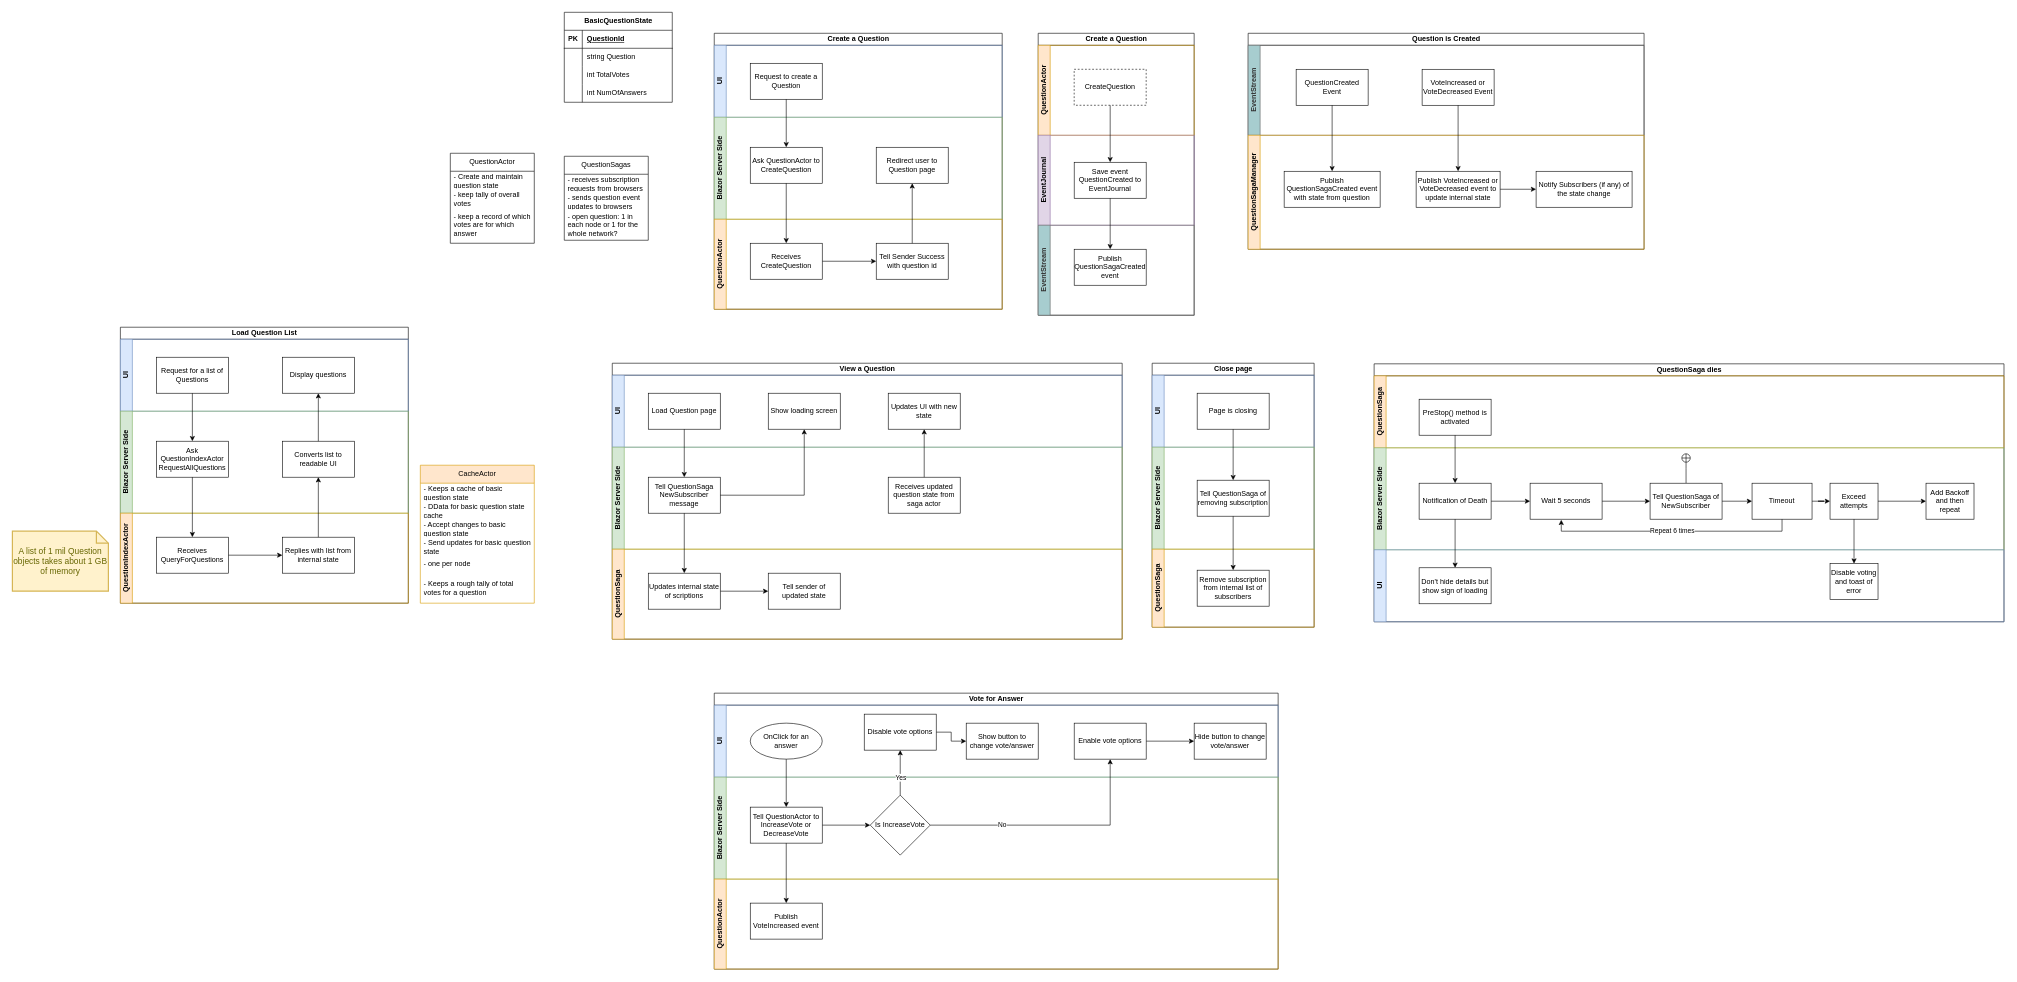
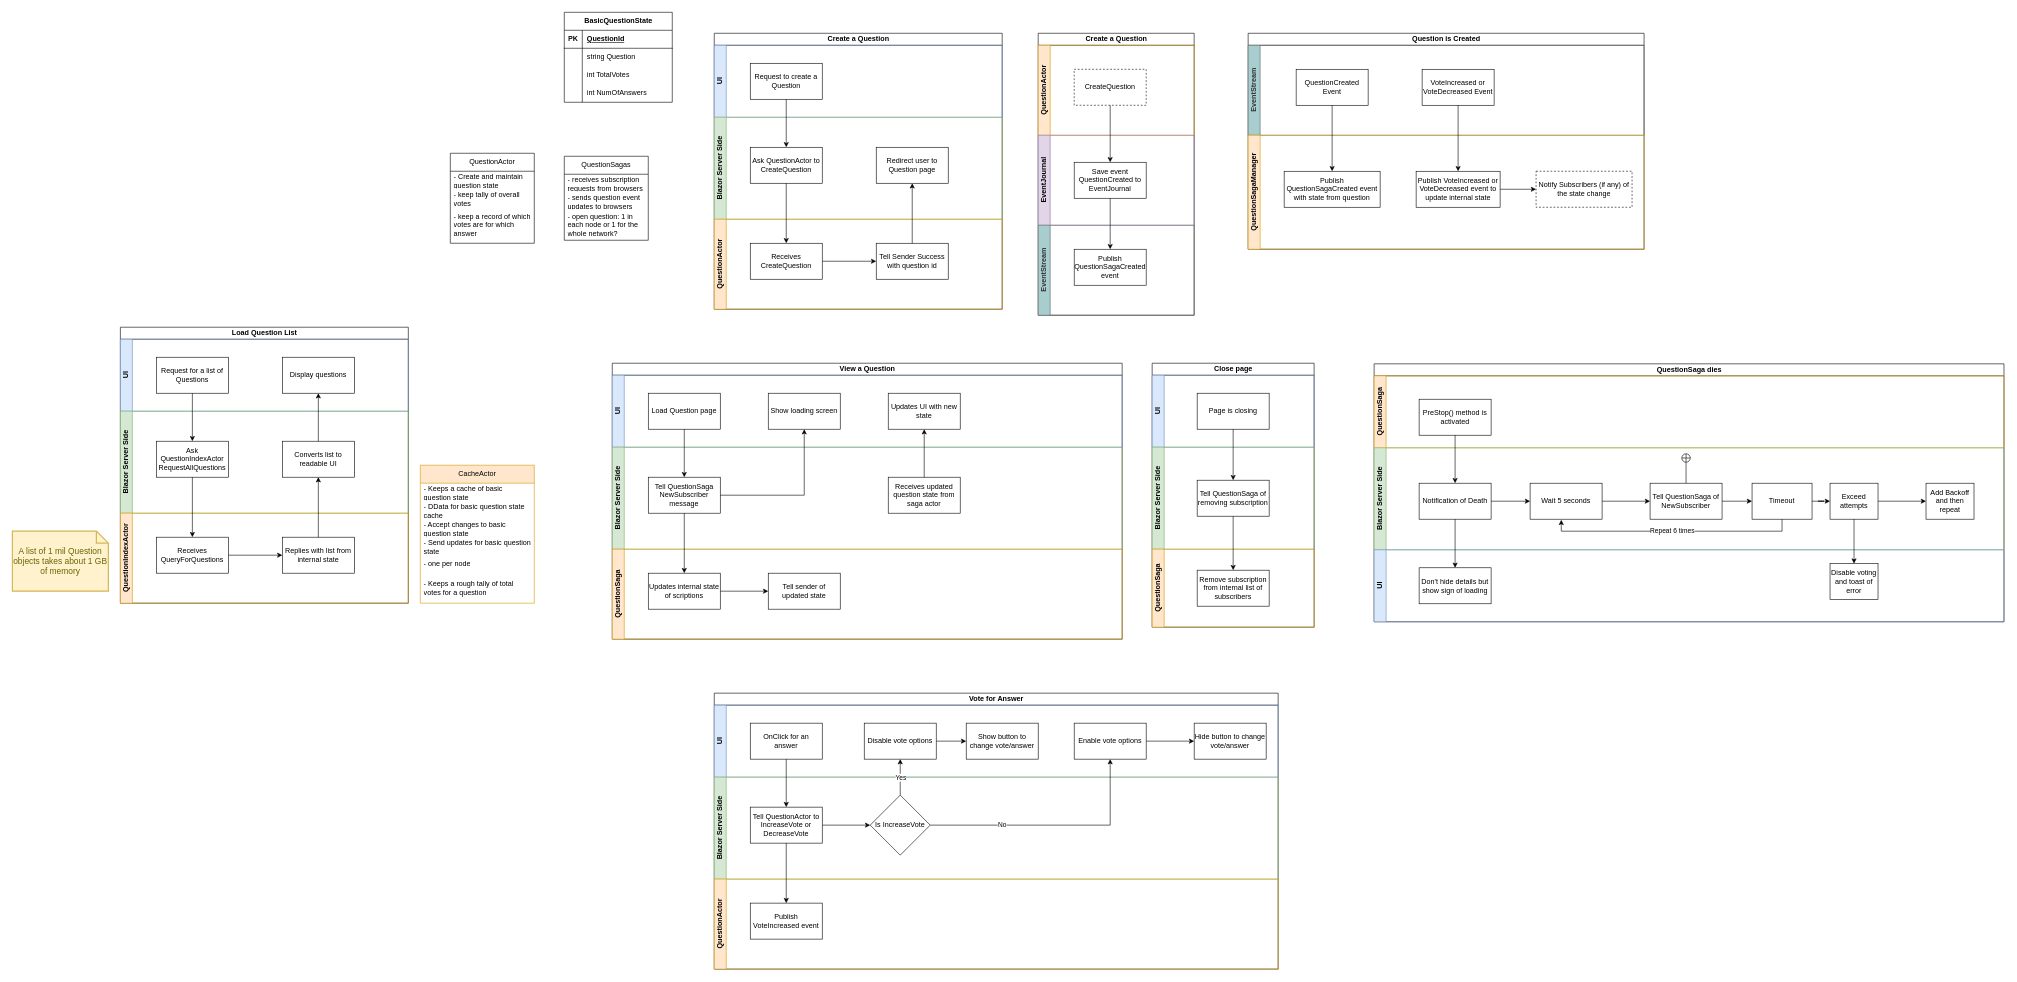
node "Notify Subscribers (if any) of the state change": style solid -> dashed
node "Disable vote options": moved (900, 732) -> (900, 741)
node "OnClick for an answer": shape ellipse -> rectangle
